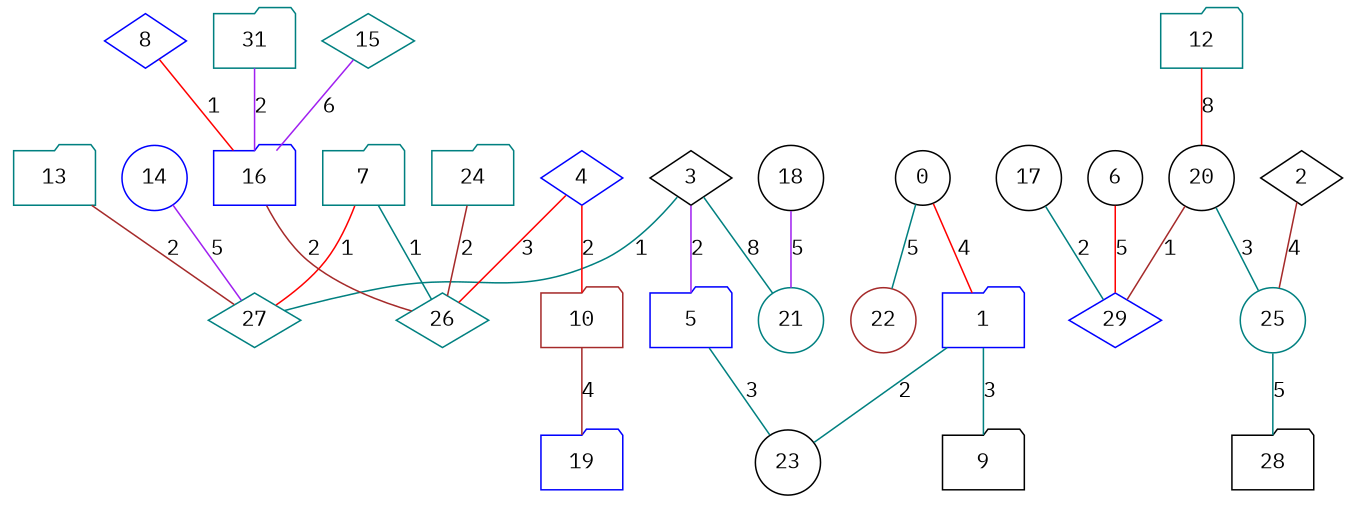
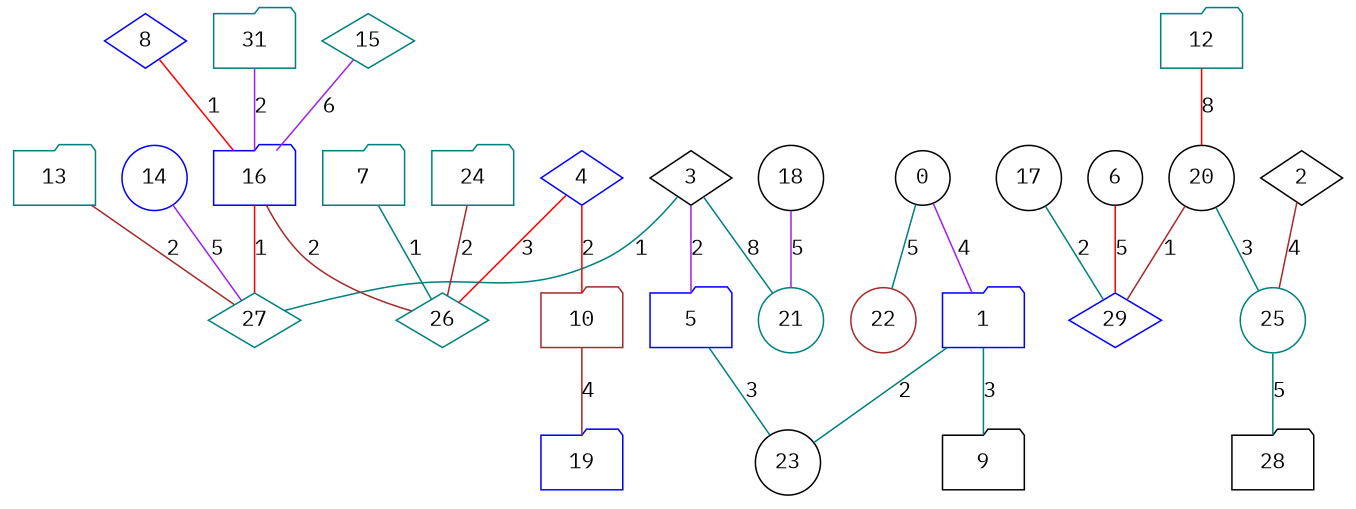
edge "0" -- "1": color red -> purple
edge "7" -- "27": now "16" -- "27"
